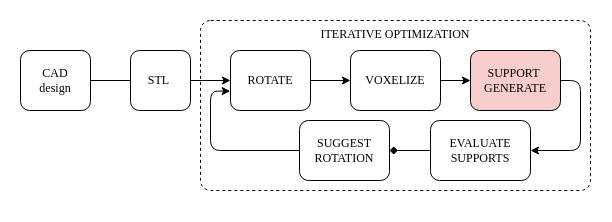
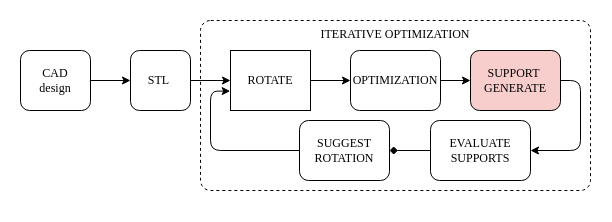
edge "CAD design" -- "STL": arrowhead none -> classic
node "ROTATE": shape rounded rectangle -> rectangle
node "VOXELIZE": label "VOXELIZE" -> "OPTIMIZATION"
